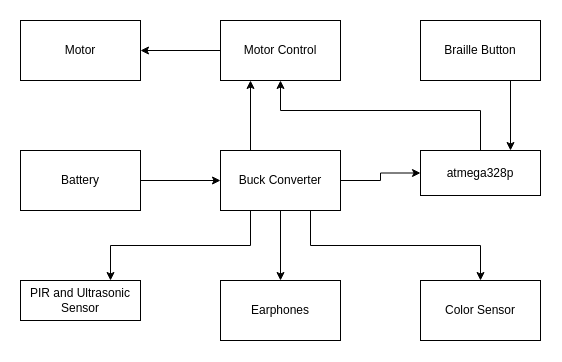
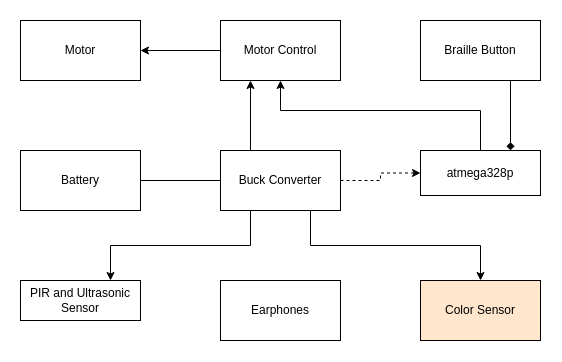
edge "Braille Button" -> "atmega328p": arrowhead classic -> diamond
edge "Battery" -> "Buck Converter": arrowhead classic -> none
edge "Buck Converter" -> "atmega328p": style solid -> dashed
edge "Buck Converter" -> "Earphones": removed
node "Color Sensor": fillcolor #ffffff -> #ffe6cc
